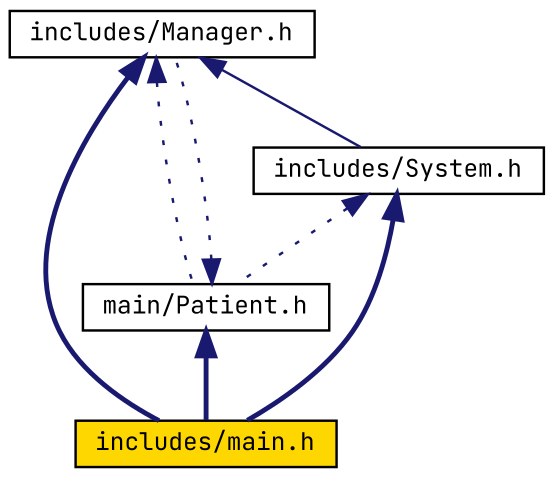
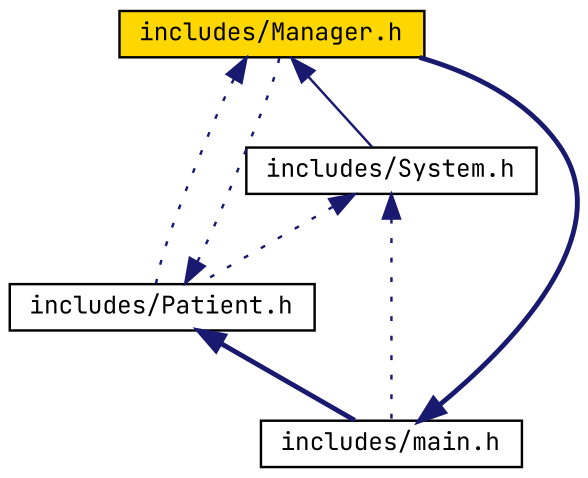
node "includes/Manager.h": fillcolor white -> gold
edge "includes/main.h" -> "includes/Manager.h": reversed
node "main/Patient.h": label "main/Patient.h" -> "includes/Patient.h"
edge "includes/main.h" -> "includes/System.h": style bold -> dotted
node "includes/main.h": fillcolor gold -> white
